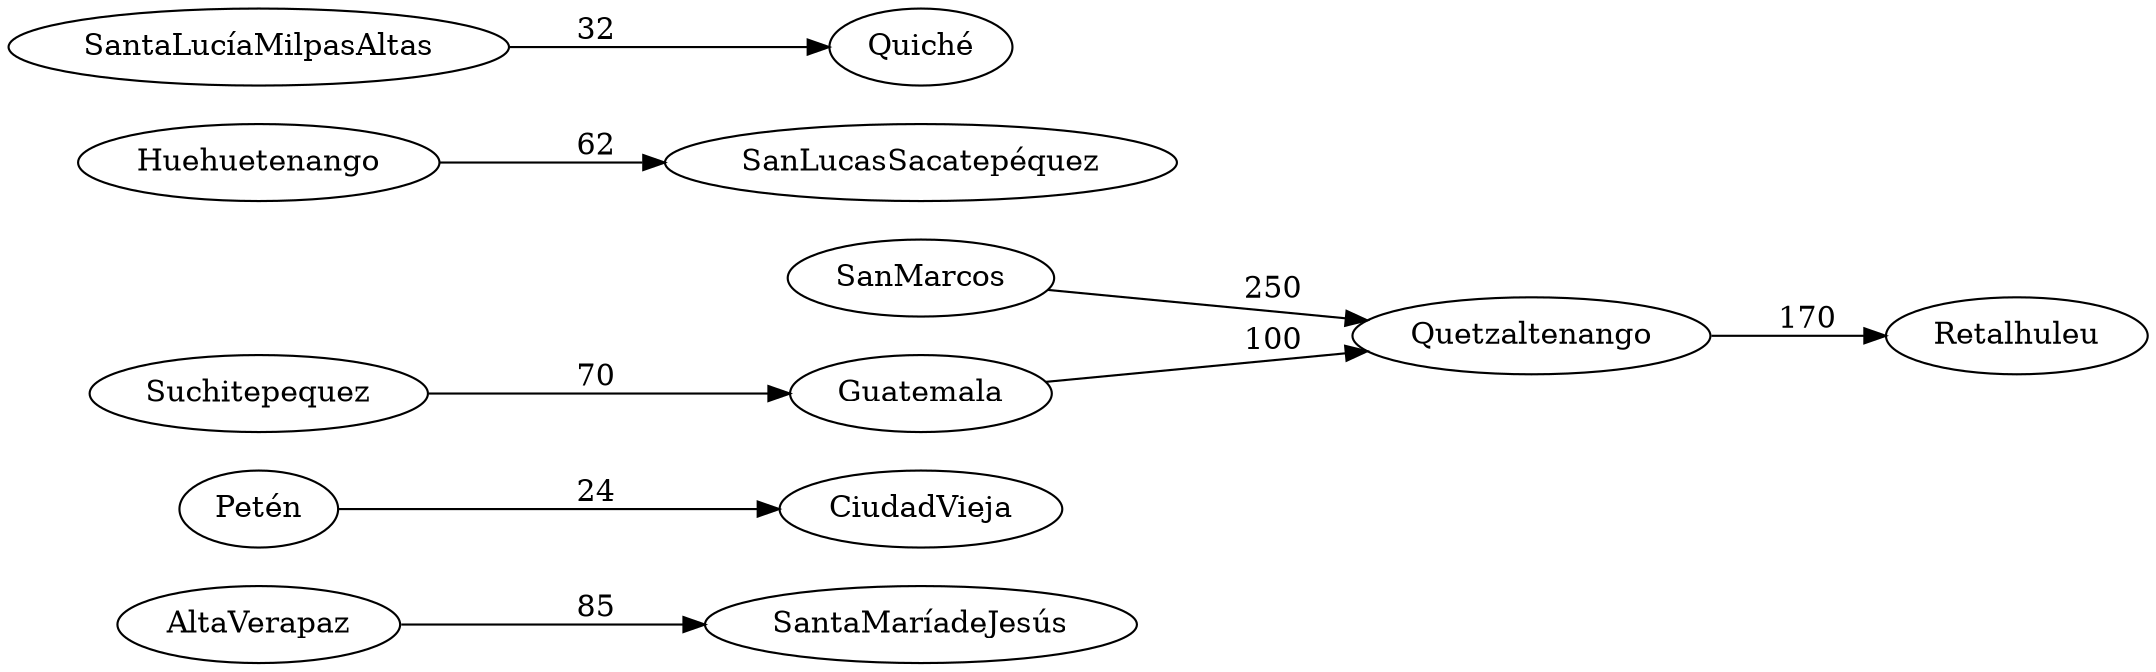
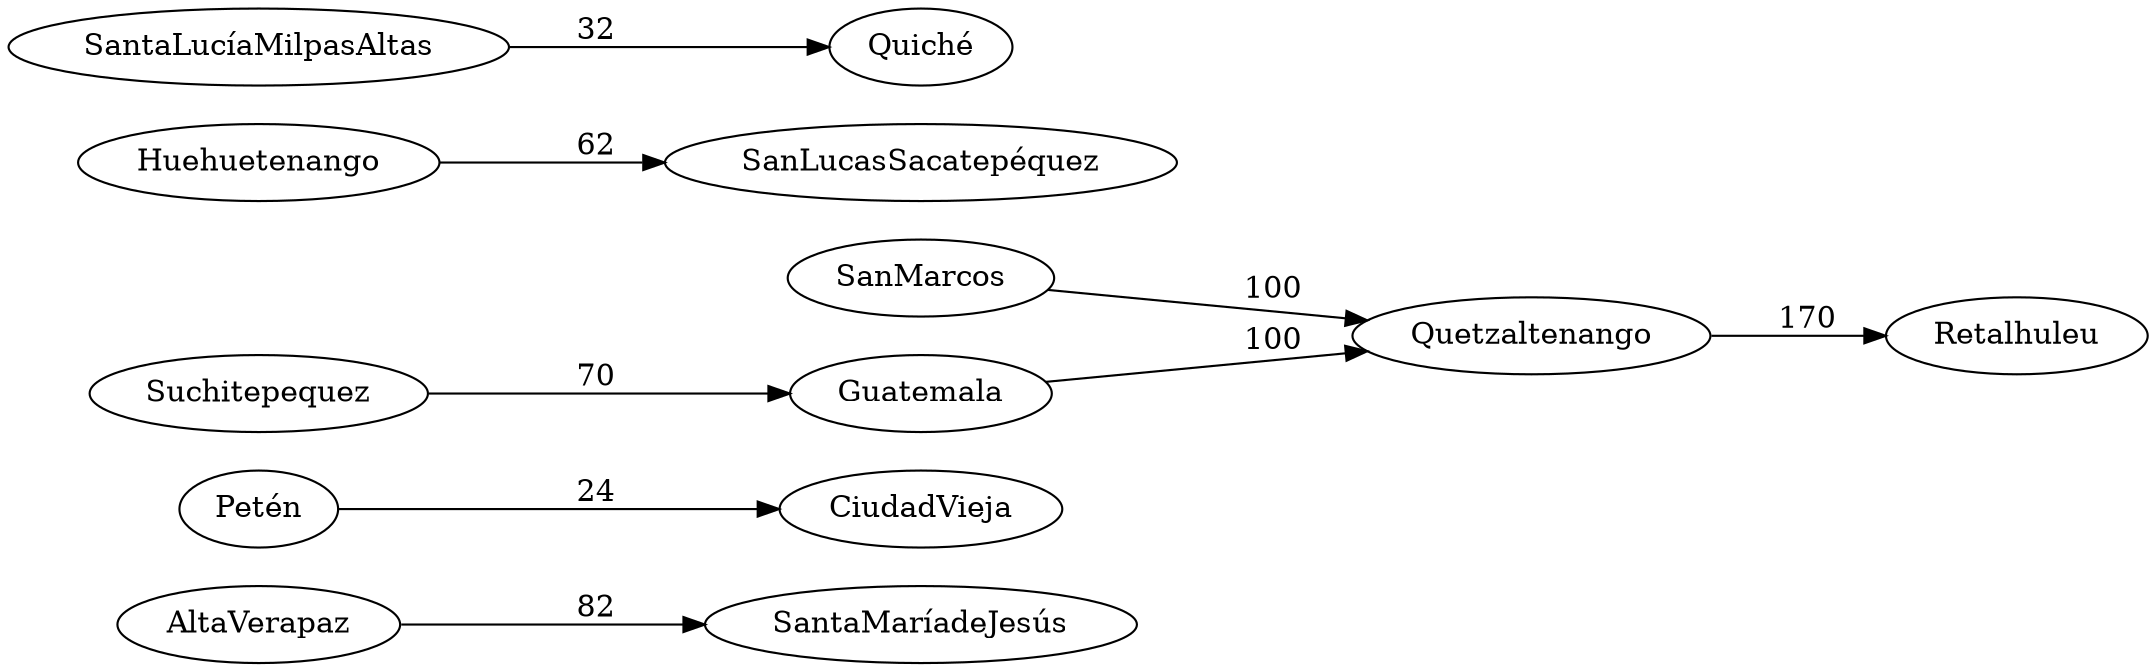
edge "SanMarcos" -> "Quetzaltenango": label "   250 " -> "   100 "
edge "AltaVerapaz" -> "SantaMaríadeJesús": label "   85 " -> "   82 "
